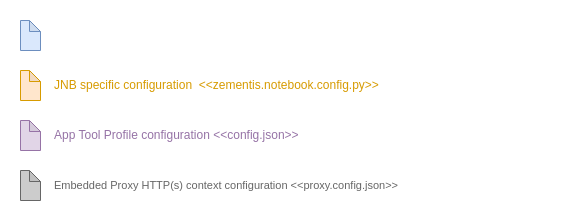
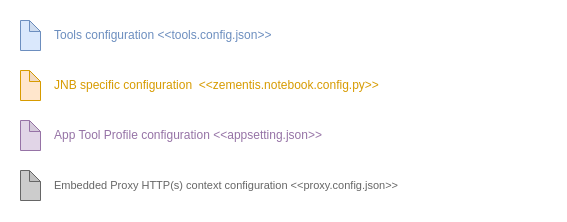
node "Tools configuration <<tools.config.json>>": added
node "App Tool Profile configuration <<config.json>>": label "App Tool Profile configuration <<config.json>>" -> "App Tool Profile configuration <<appsetting.json>>"
